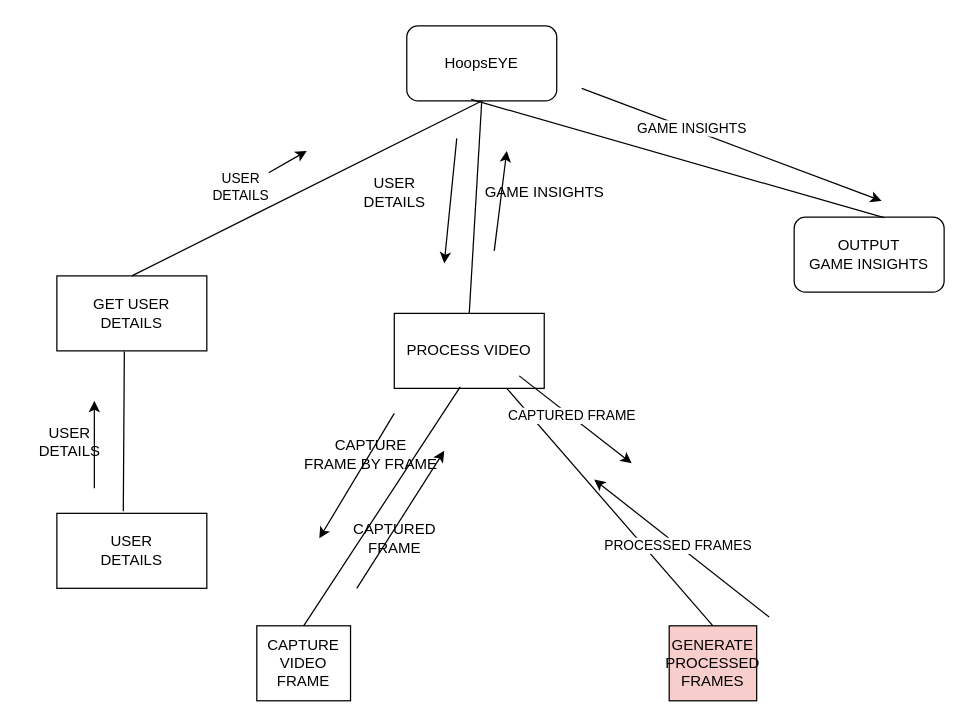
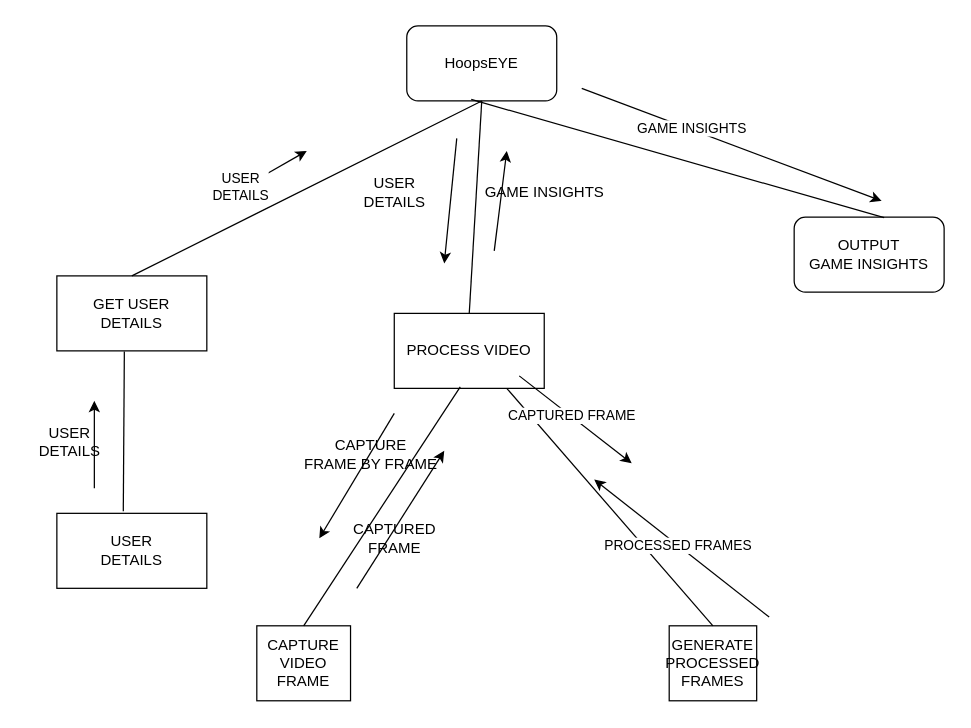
node "GENERATE PROCESSED FRAMES": fillcolor #f8cecc -> #ffffff
